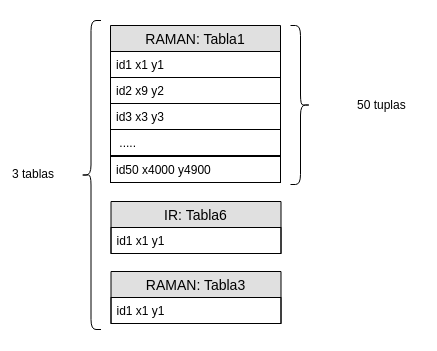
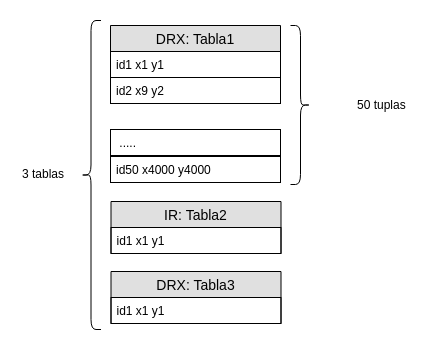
node "RAMAN: Tabla1": label "RAMAN: Tabla1" -> "DRX: Tabla1"
node "id3 x3 y3": removed
node "id50 x4000 y4900": label "id50 x4000 y4900" -> "id50 x4000 y4000"
node "3 tablas": moved (41, 175) -> (51, 175)
node "IR: Tabla6": label "IR: Tabla6" -> "IR: Tabla2"
node "RAMAN: Tabla3": label "RAMAN: Tabla3" -> "DRX: Tabla3"
